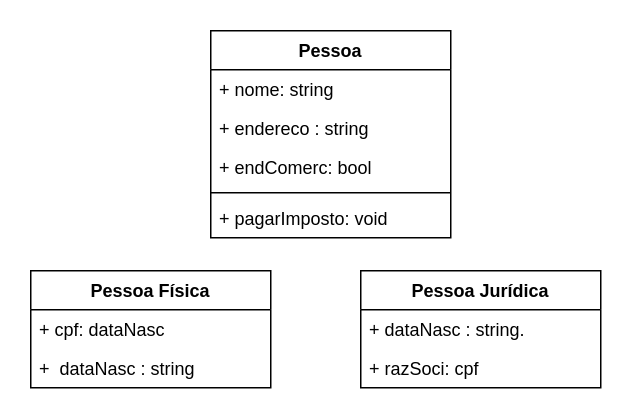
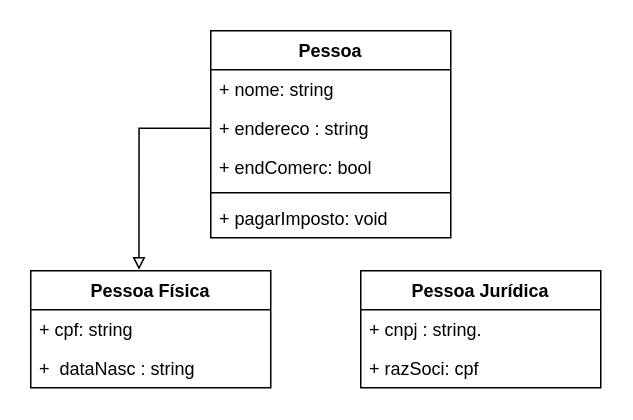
edge "+ endereco : string" -> "Pessoa Física": added
node "+ cpf: dataNasc": label "+ cpf: dataNasc" -> "+ cpf: string"
node "+ dataNasc : string.": label "+ dataNasc : string." -> "+ cnpj : string."
